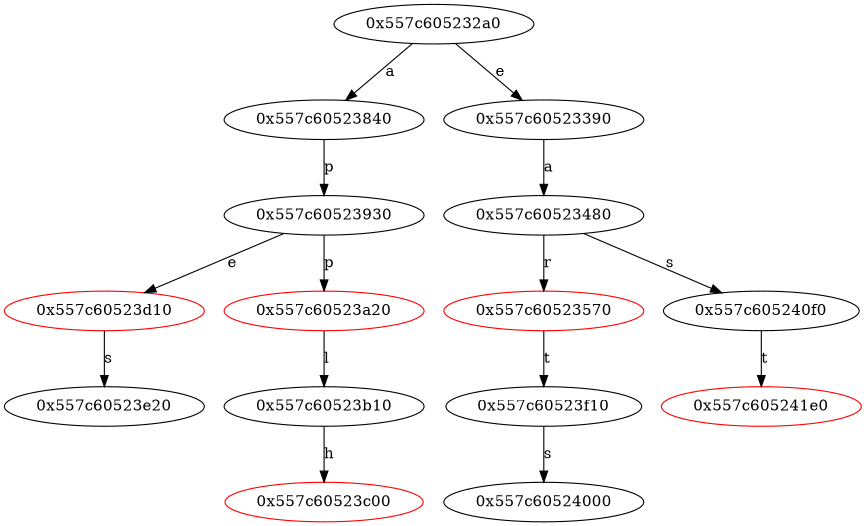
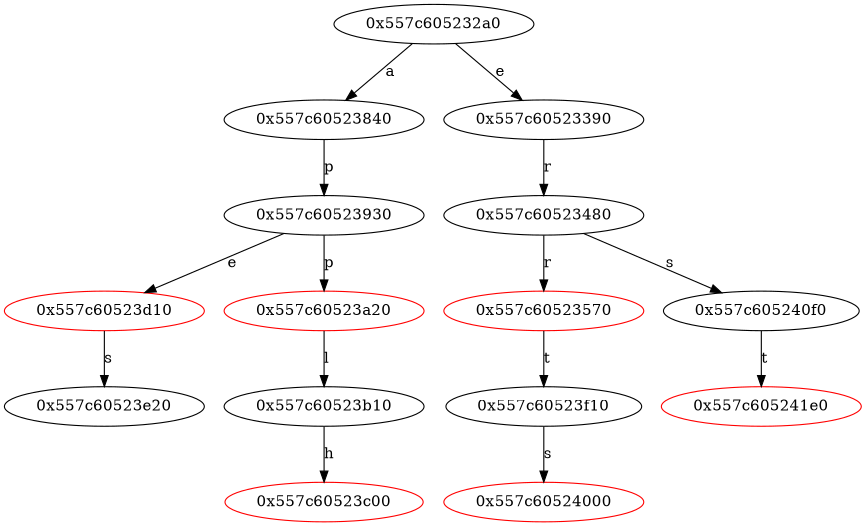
edge "0x557c60523390" -> "0x557c60523480": label "a" -> "r"
node "0x557c60524000": color black -> red
